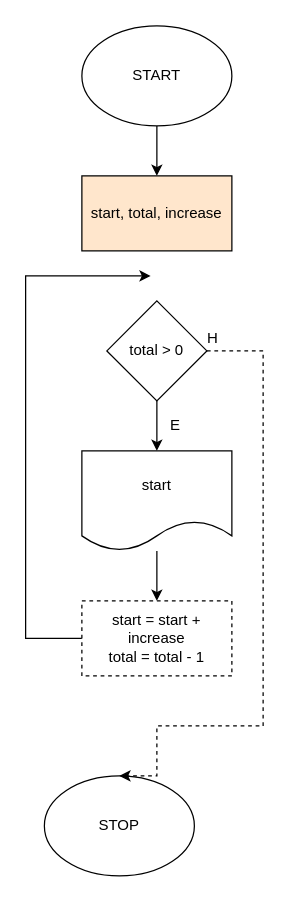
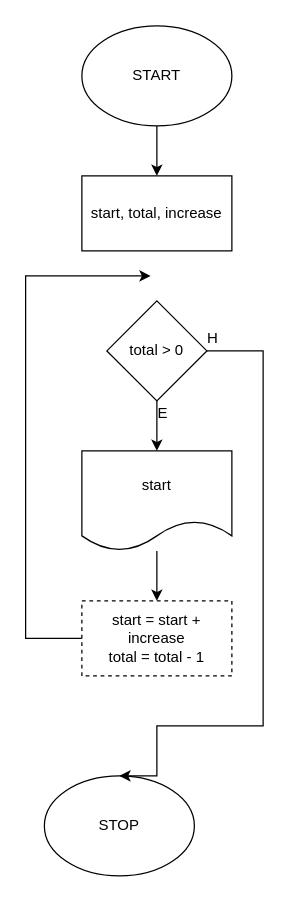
node "start, total, increase": fillcolor #ffe6cc -> #ffffff
node "E": moved (176, 426) -> (163, 413)
edge "total > 0" -> "STOP": style dashed -> solid
